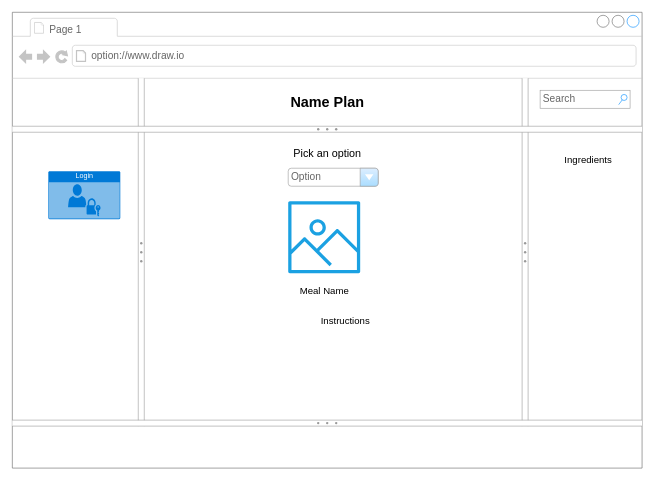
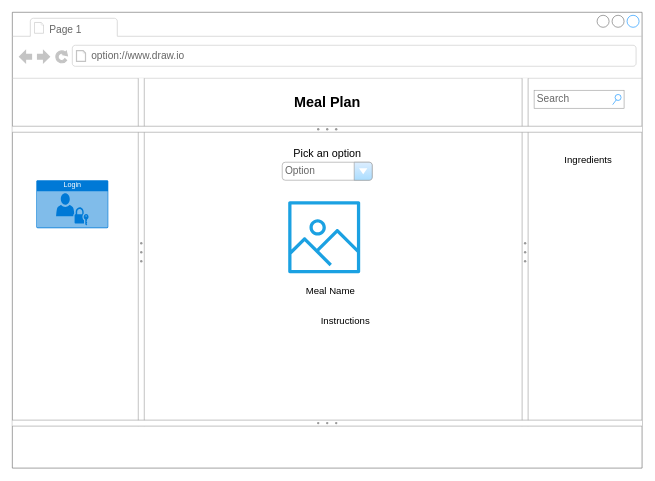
node "Search": moved (585, 99) -> (579, 99)
node "Name Plan": label "Name Plan" -> "Meal Plan"
node "Option": moved (333, 177) -> (327, 171)
node "Login": moved (84, 195) -> (72, 204)
node "Meal Name": moved (324, 291) -> (330, 291)
